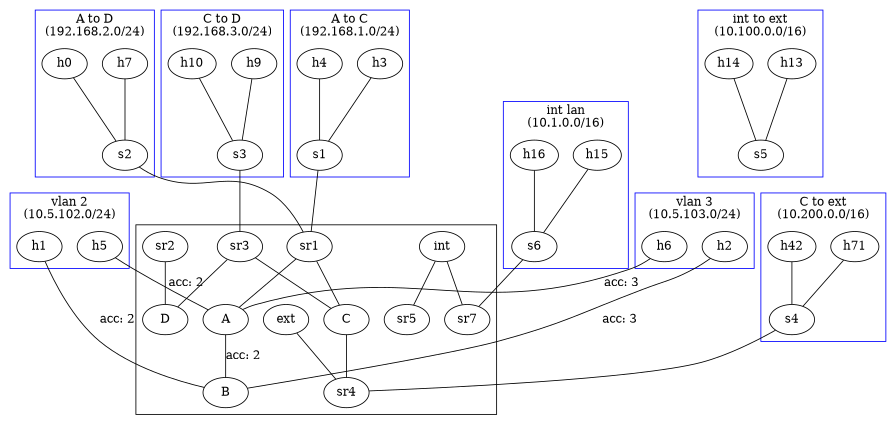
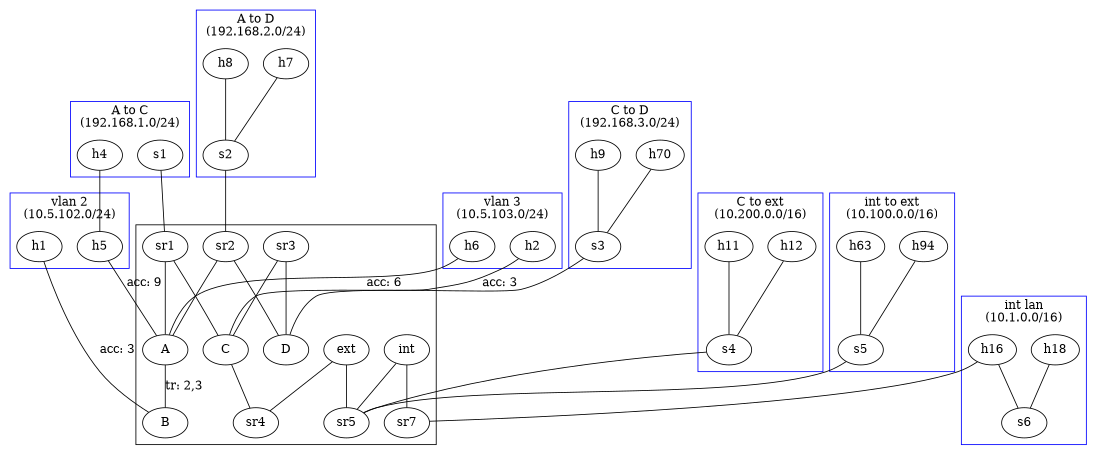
node "h0": label "h0" -> "h8"
node "h10": label "h10" -> "h70"
node "h3": removed
node "h14": label "h14" -> "h94"
node "h13": label "h13" -> "h63"
edge "h4" -- "s1": now "h4" -- "h5"
node "h15": label "h15" -> "h18"
edge "s2" -- "sr1": now "s2" -- "sr2"
edge "s3" -- "sr3": now "s3" -- "D"
node "h42": label "h42" -> "h12"
node "h71": label "h71" -> "h11"
edge "s6" -- "sr7": now "h16" -- "sr7"
edge "h5" -- "A": label "acc: 2" -> "acc: 9"
edge "h6" -- "A": label "acc: 3" -> "acc: 6"
edge "sr2" -- "A": added
edge "h1" -- "B": label "acc: 2" -> "acc: 3"
edge "h2" -- "B": now "h2" -- "C"
edge "A" -- "B": label "acc: 2" -> "tr: 2,3"
edge "s4" -- "sr4": now "s4" -- "sr5"
edge "ext" -- "sr5": added
edge "s5" -- "sr5": added
